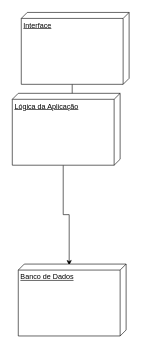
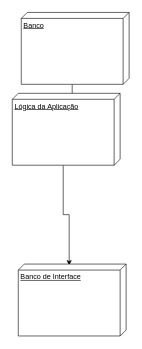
node "Interface": label "Interface" -> "Banco"
node "Banco de Dados": label "Banco de Dados" -> "Banco de Interface"
